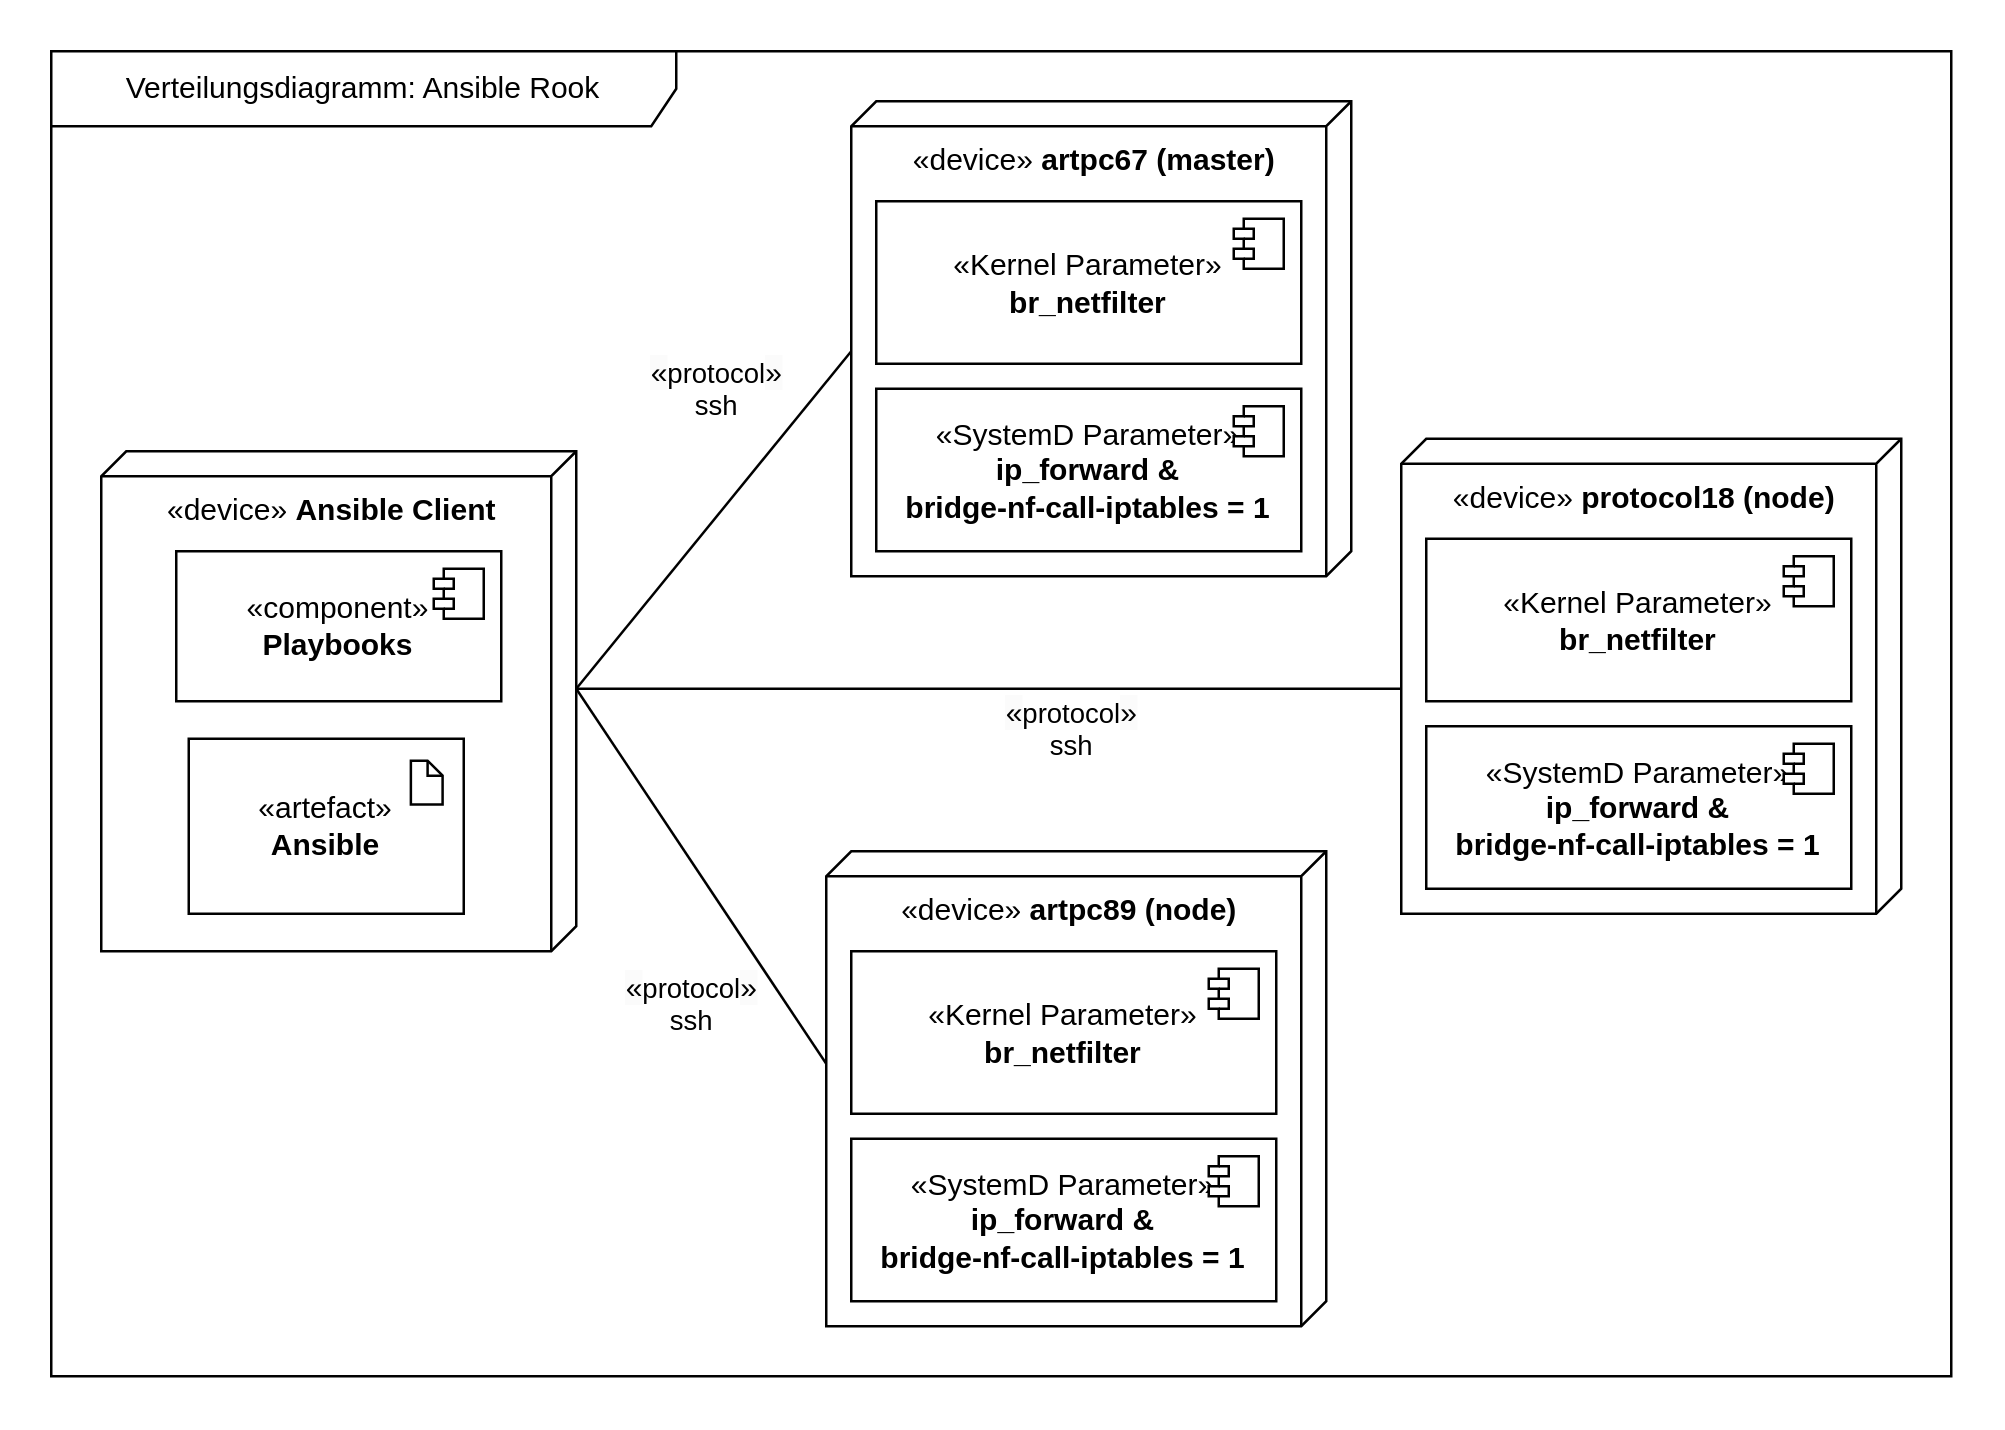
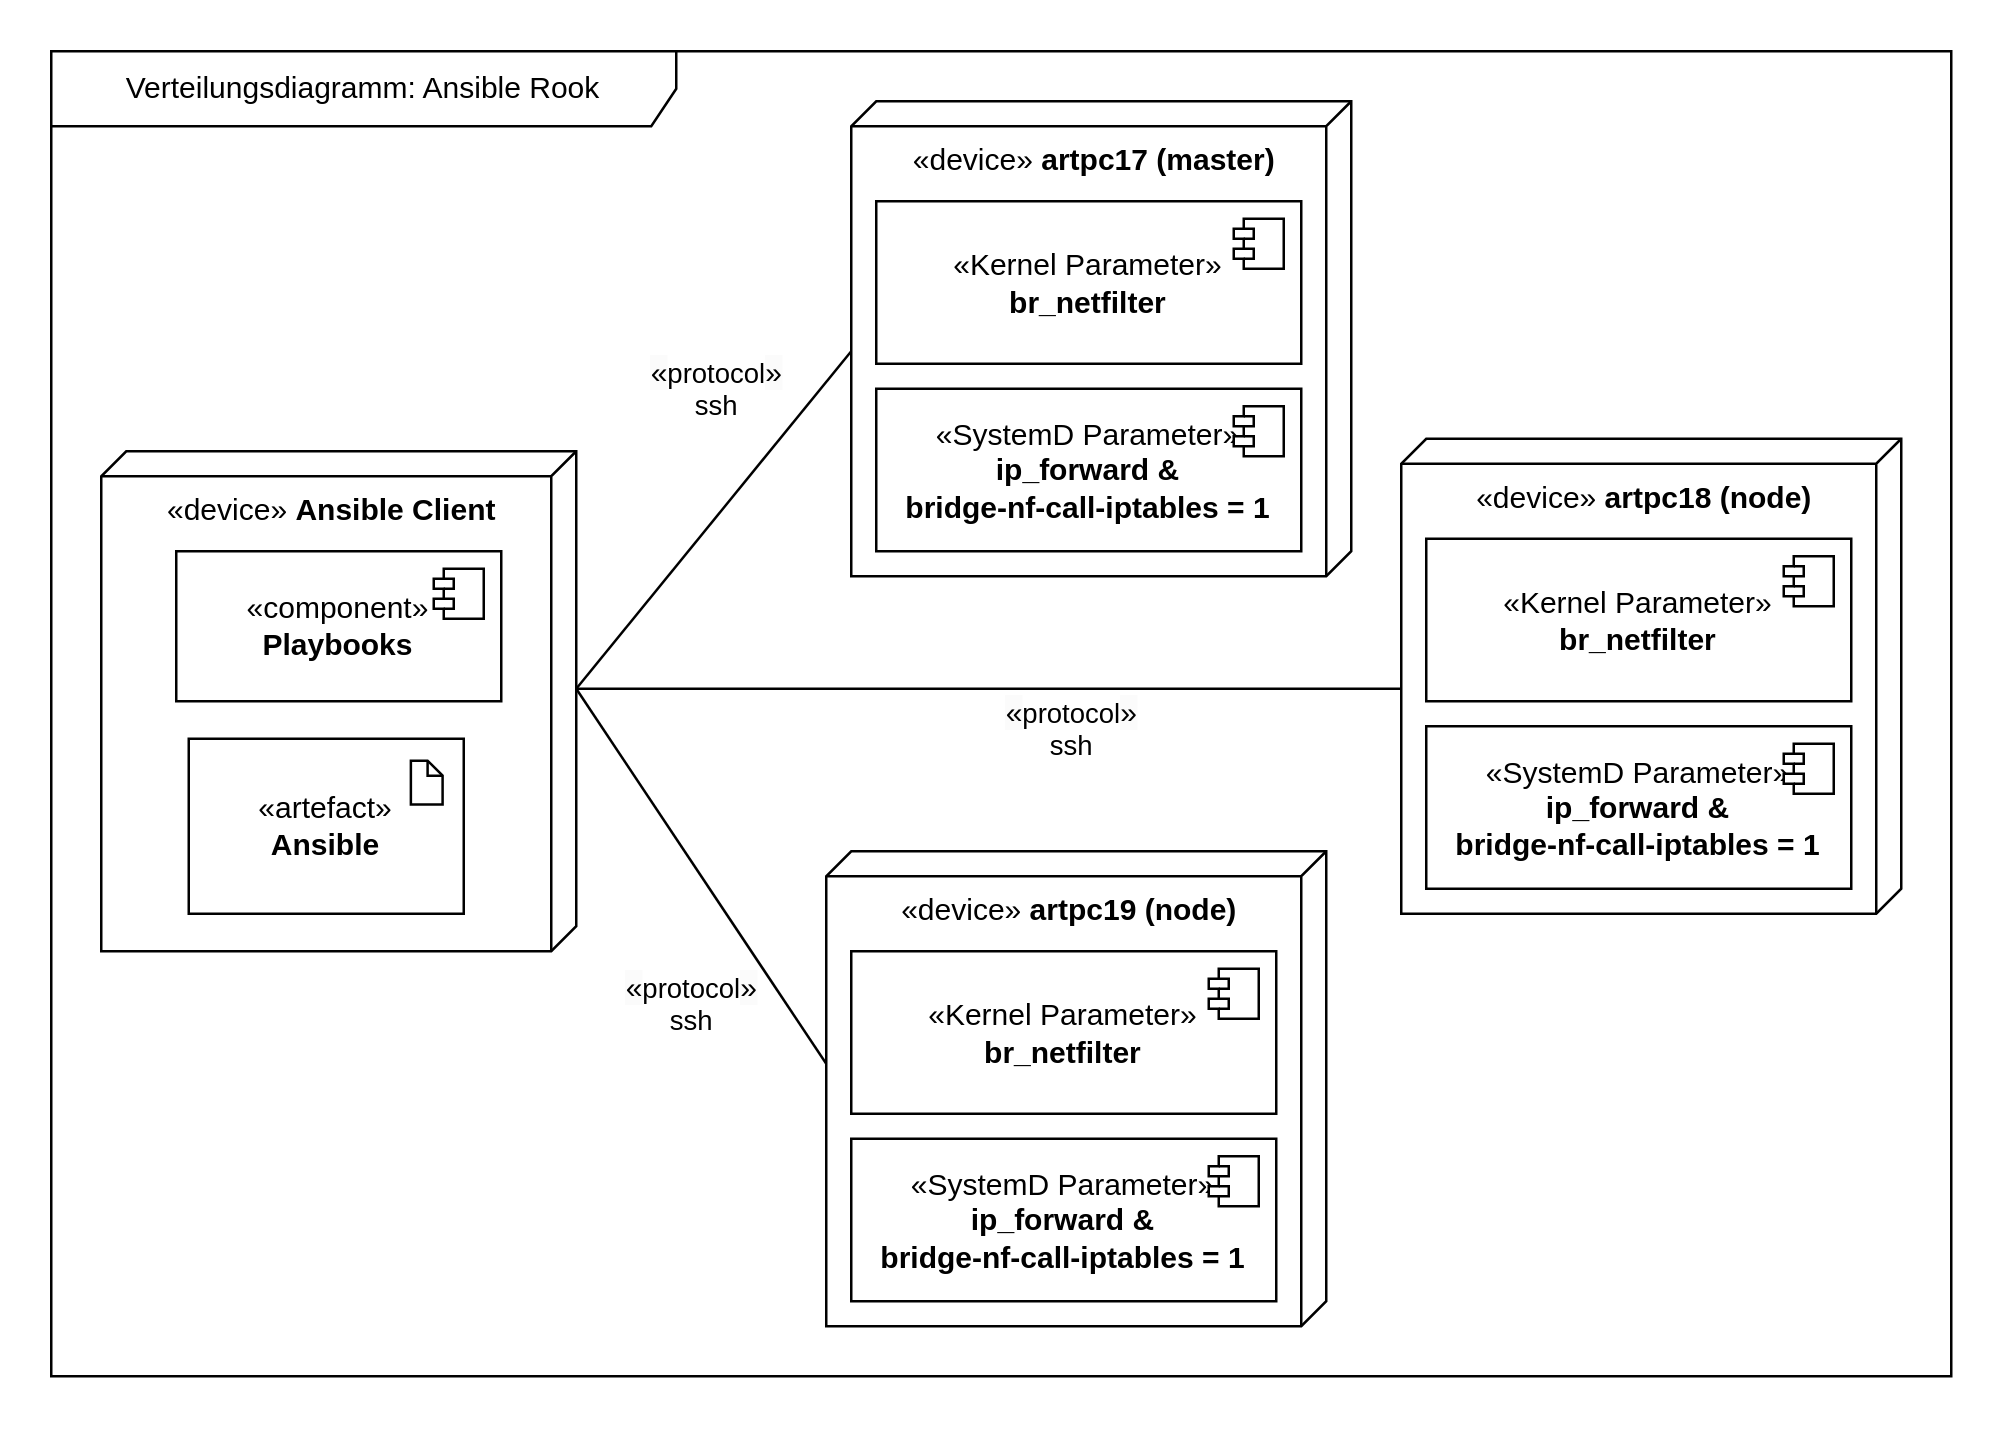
node "«device» artpc67 (master)": label "«device» artpc67 (master)" -> "«device» artpc17 (master)"
node "«device» protocol18 (node)": label "«device» protocol18 (node)" -> "«device» artpc18 (node)"
node "«device» artpc89 (node)": label "«device» artpc89 (node)" -> "«device» artpc19 (node)"
